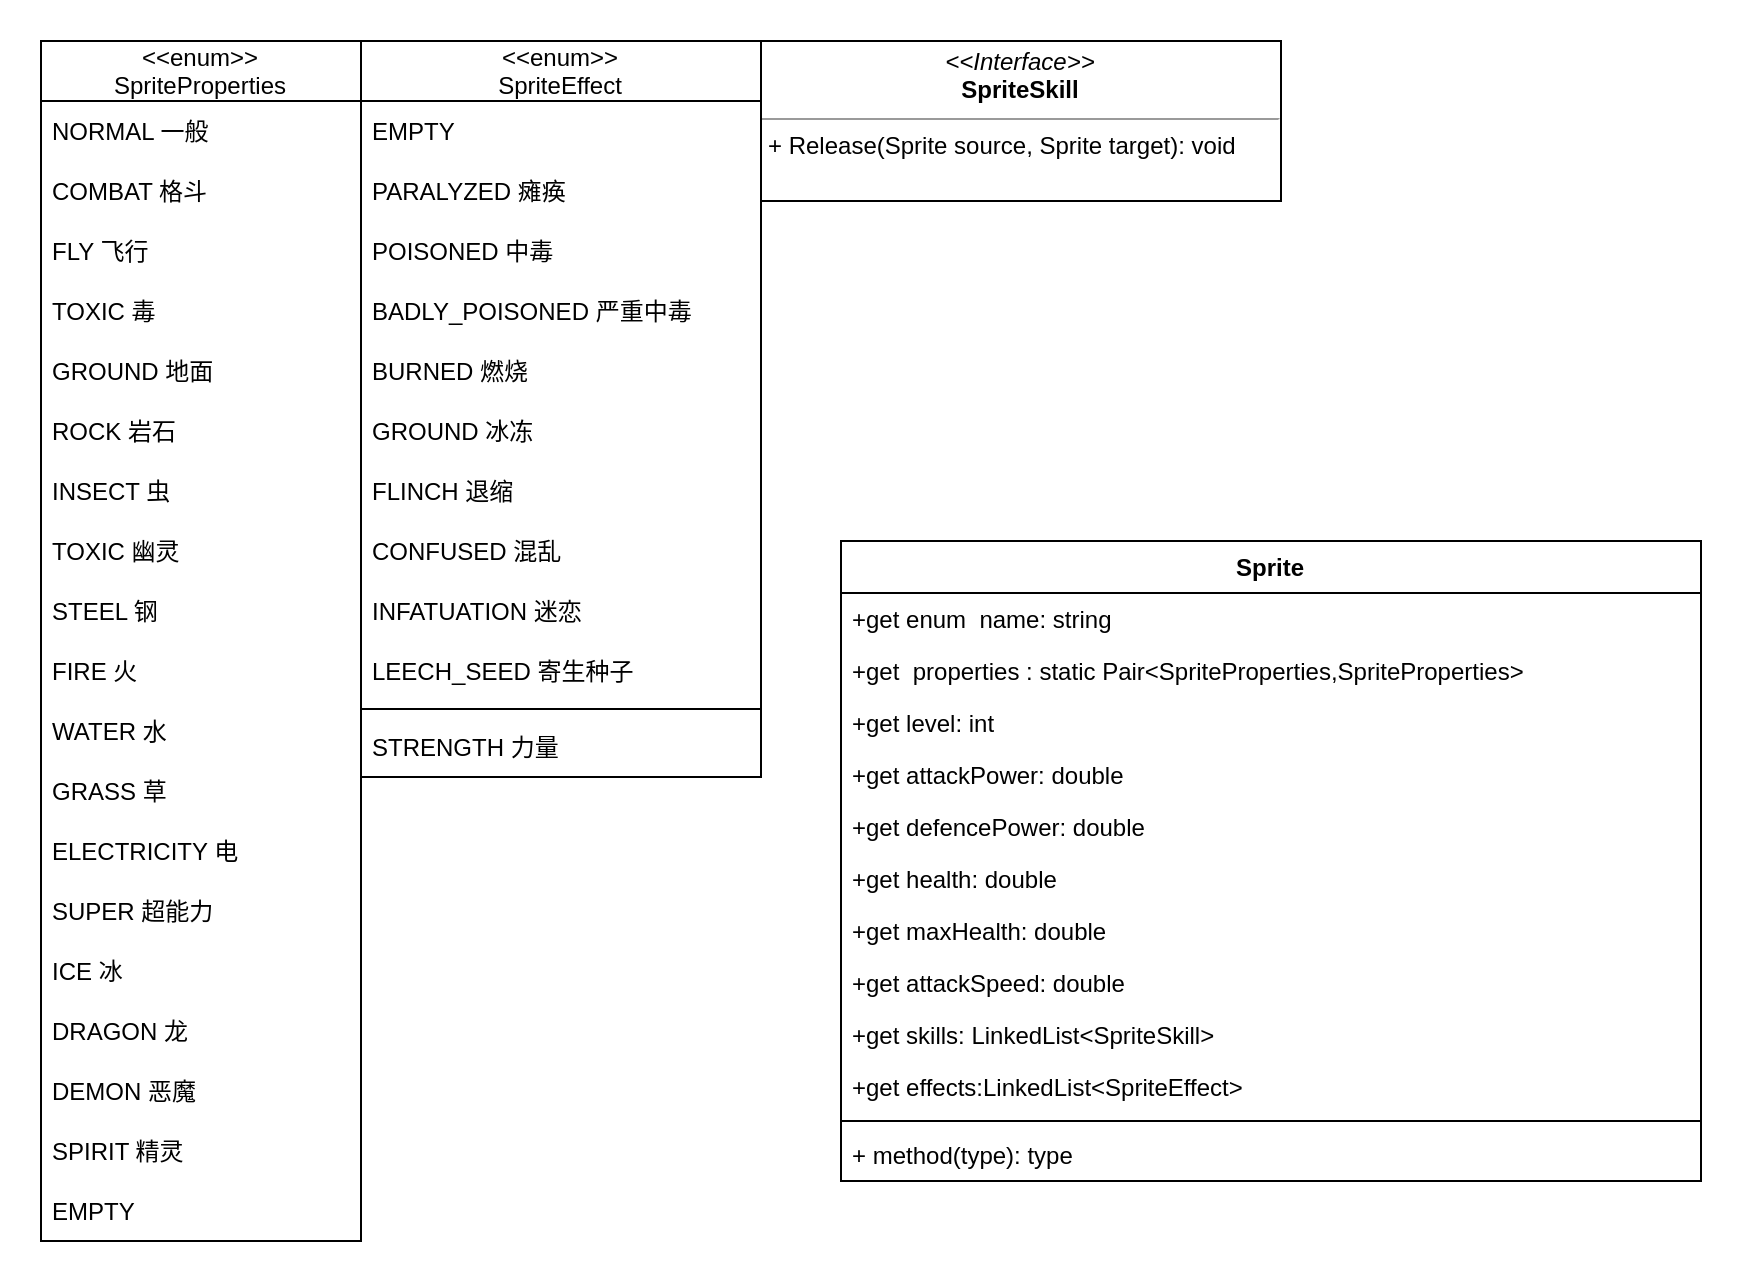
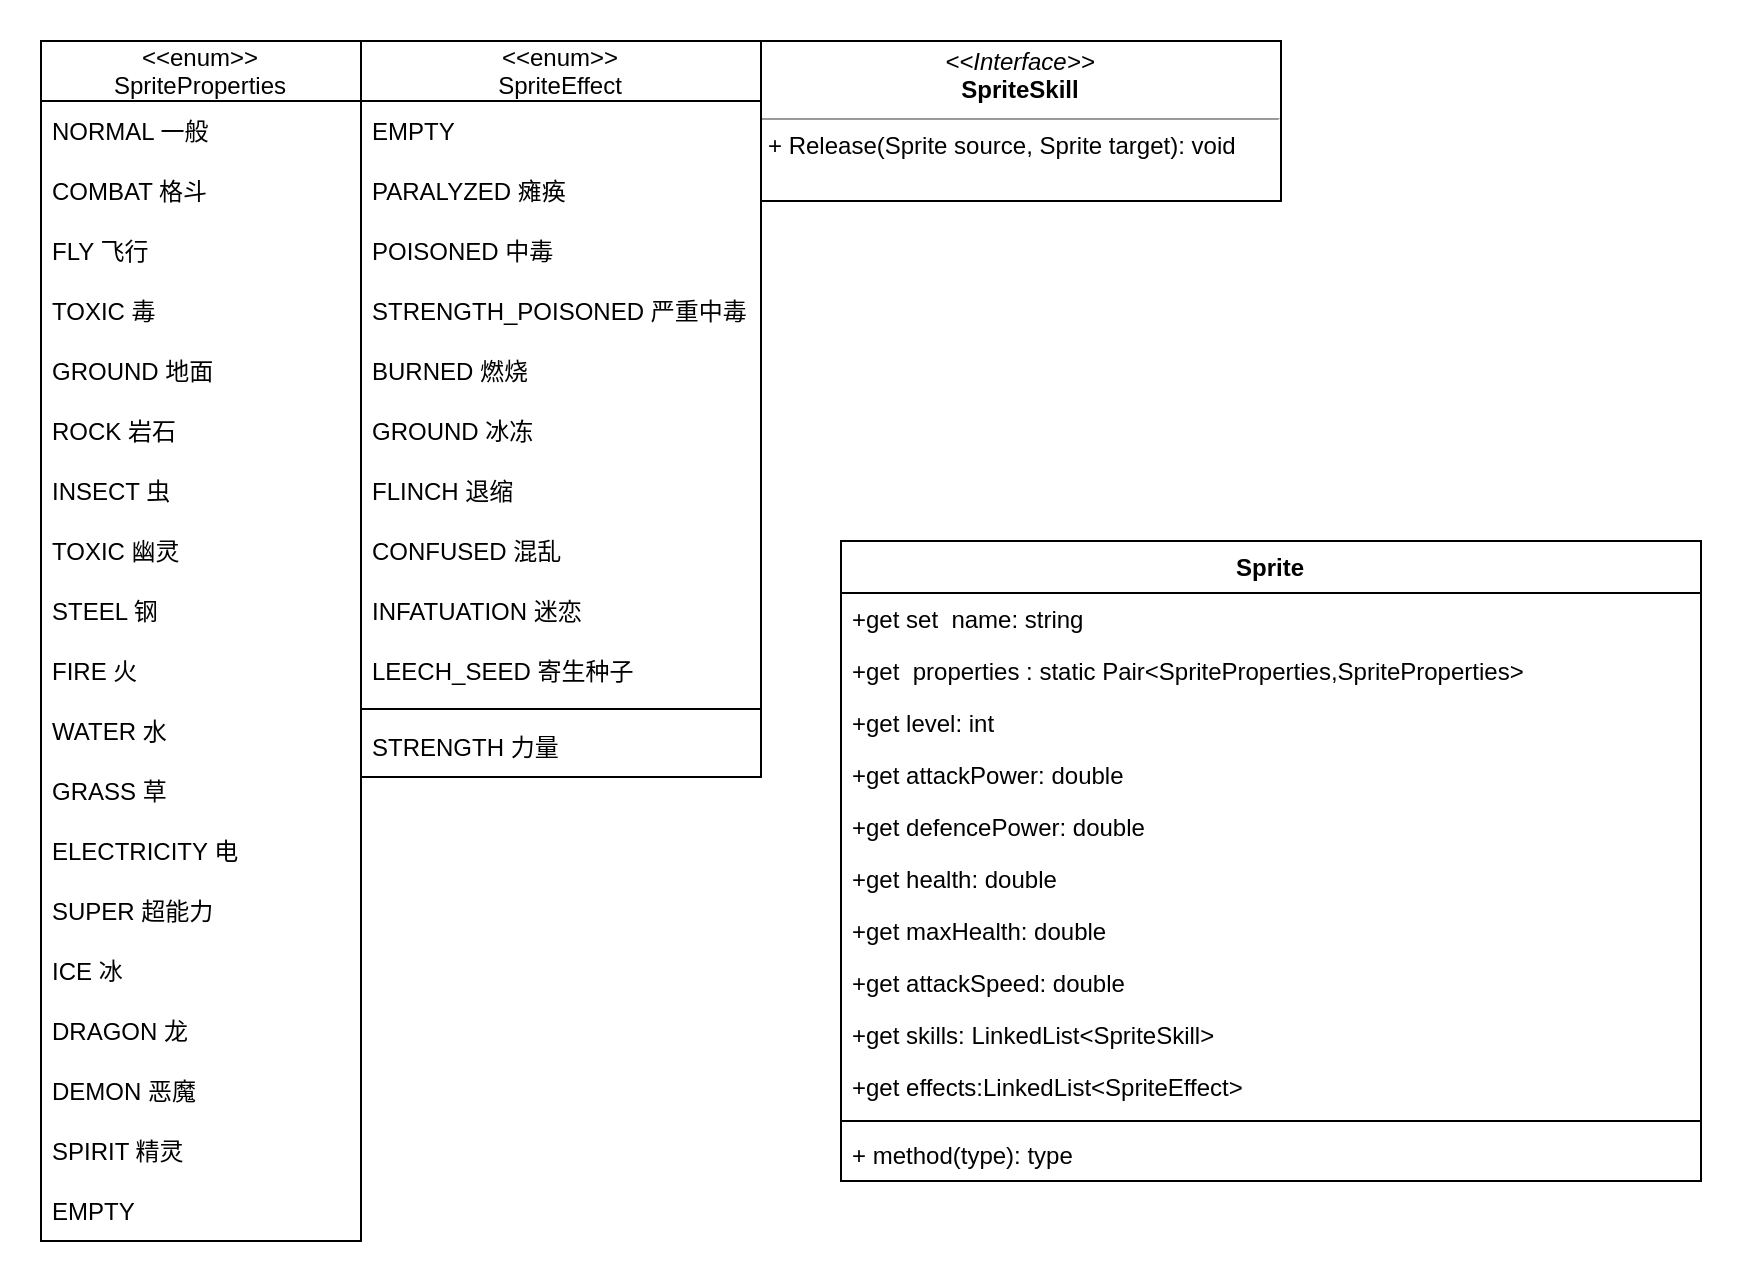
node "BADLY_POISONED 严重中毒": label "BADLY_POISONED 严重中毒" -> "STRENGTH_POISONED 严重中毒"
node "+get enum name: string": label "+get enum name: string" -> "+get set name: string"
